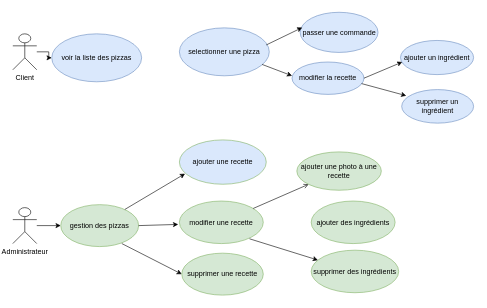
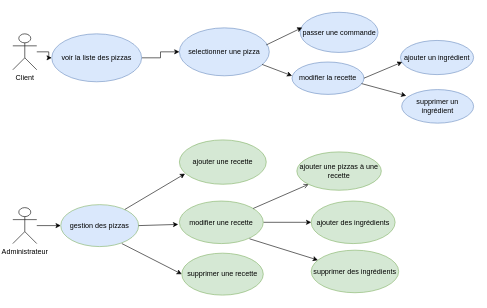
edge "voir la liste des pizzas" -> "selectionner une pizza": added
node "ajouter une recette": fillcolor #dae8fc -> #d5e8d4
node "ajouter une photo à une recette": label "ajouter une photo à une recette" -> "ajouter une pizzas à une recette"
edge "modifier une recette" -> "ajouter des ingrédients": added
node "gestion des pizzas": fillcolor #d5e8d4 -> #dae8fc
